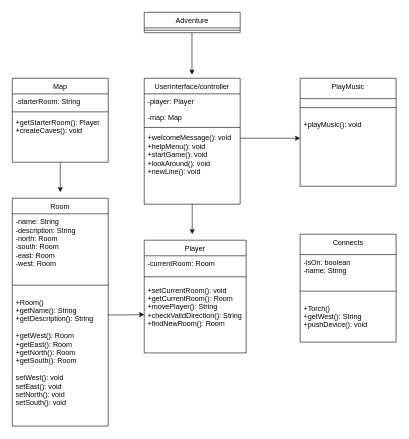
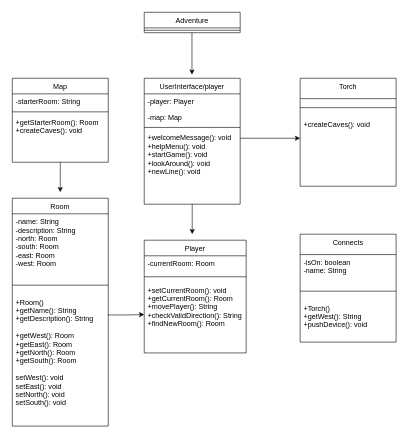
node "UserInterface/controller": label "UserInterface/controller" -> "UserInterface/player"
node "PlayMusic": label "PlayMusic" -> "Torch"
node "+getStarterRoom(): Player +createCaves(): void": label "+getStarterRoom(): Player +createCaves(): void" -> "+getStarterRoom(): Room +createCaves(): void"
node "+playMusic(): void": label "+playMusic(): void" -> "+createCaves(): void"
